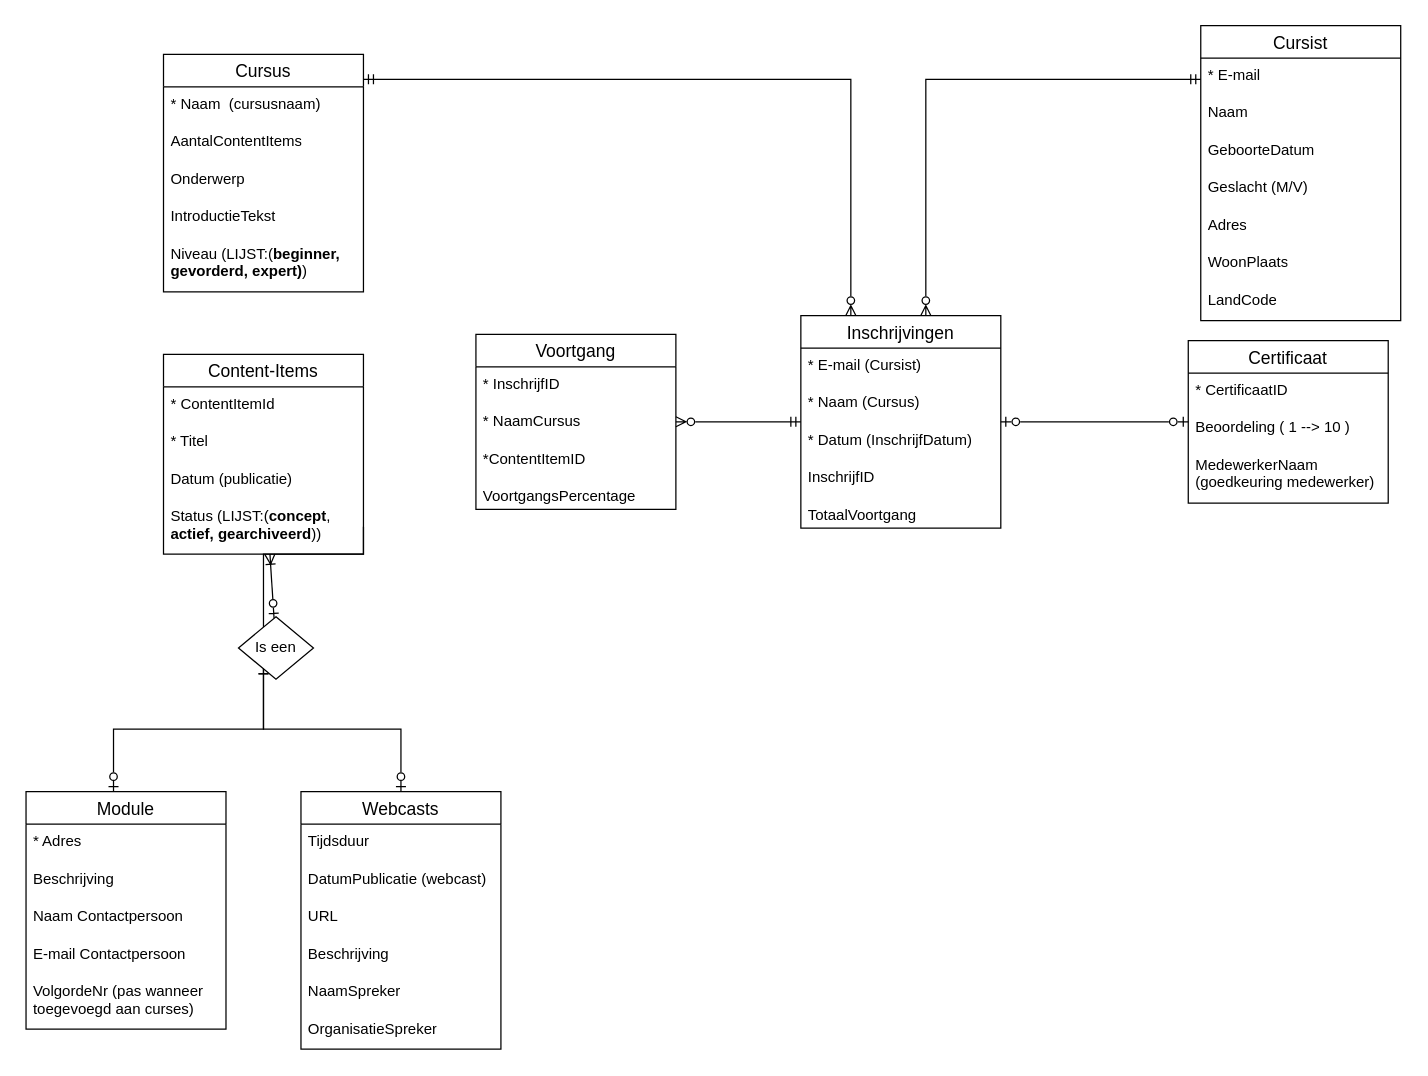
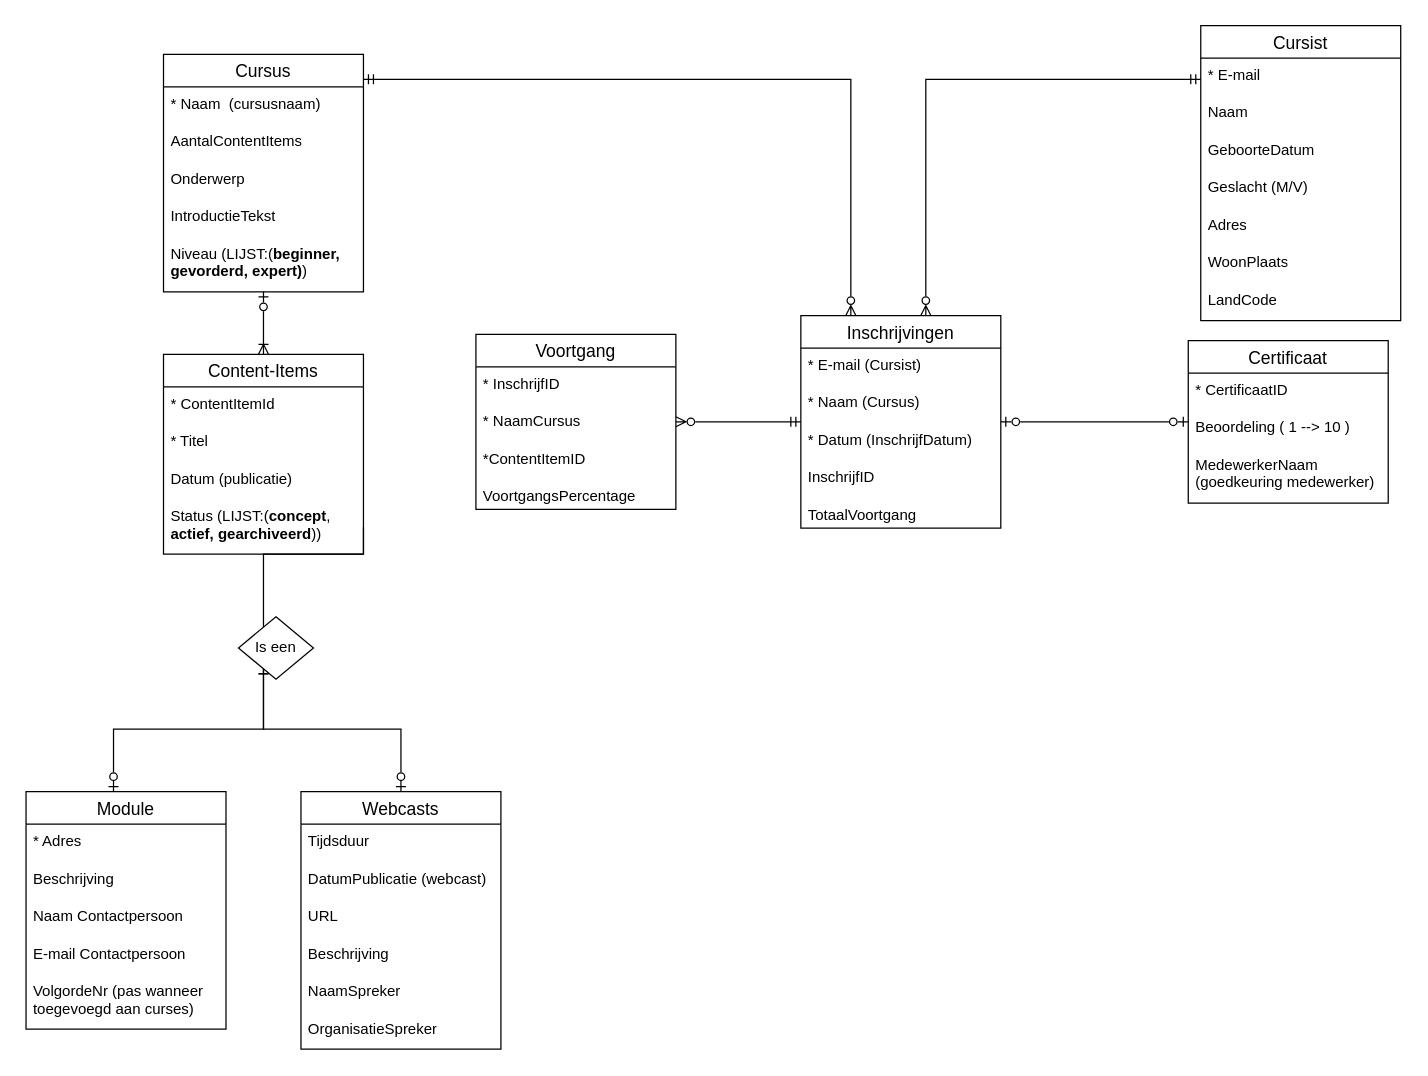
edge "Content-Items" -- "Is een": now "Content-Items" -- "Cursus"
